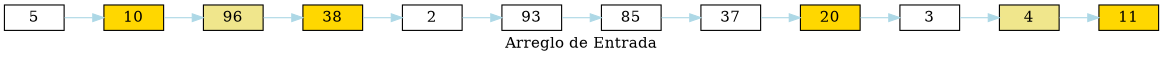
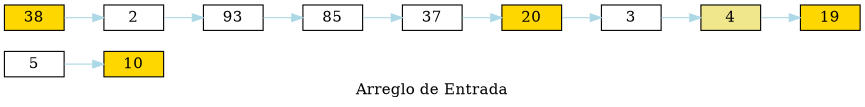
node "96": removed
node "11": label "11" -> "19"
